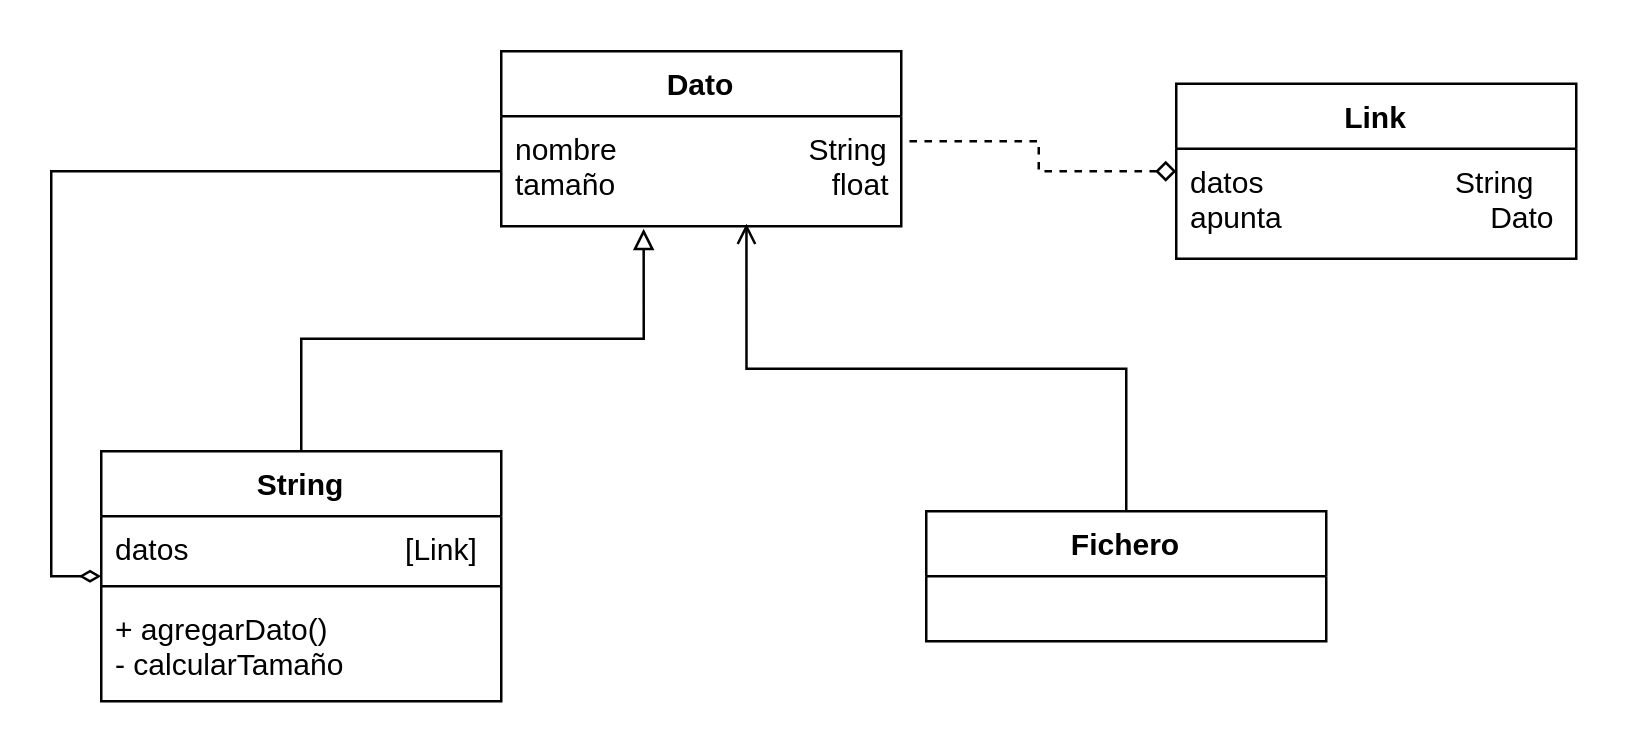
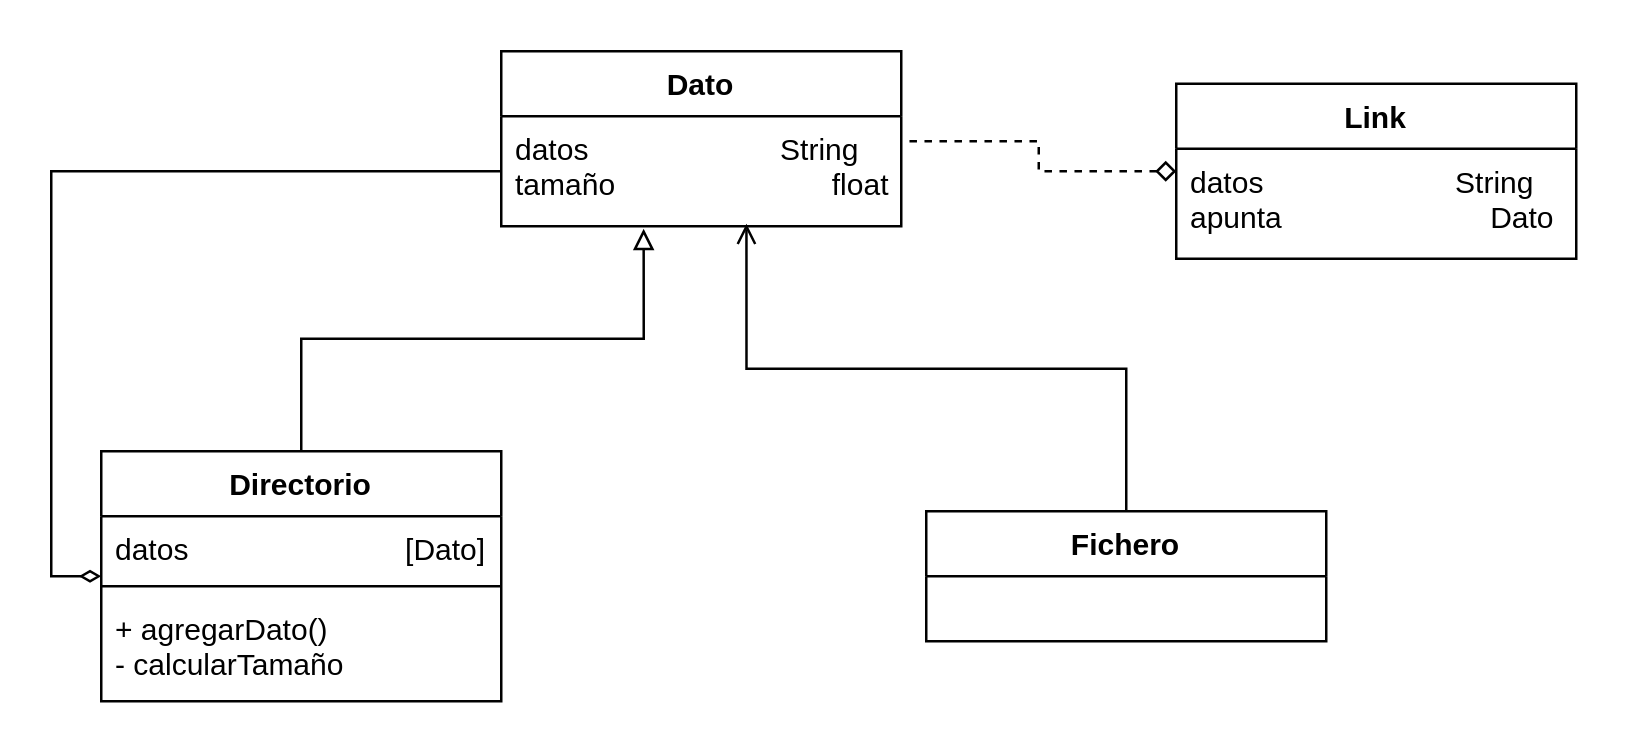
node "nombre String tamaño float": label "nombre String tamaño float" -> "datos String tamaño float"
node "String": label "String" -> "Directorio"
node "datos [Link]": label "datos [Link]" -> "datos [Dato]"
